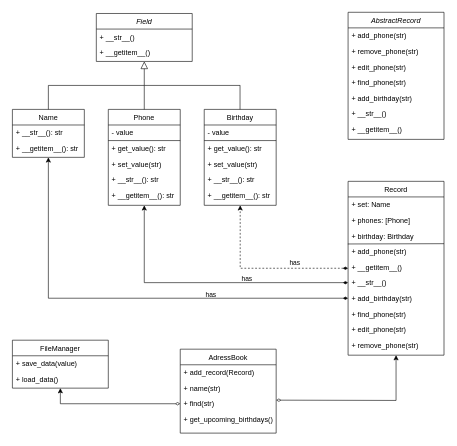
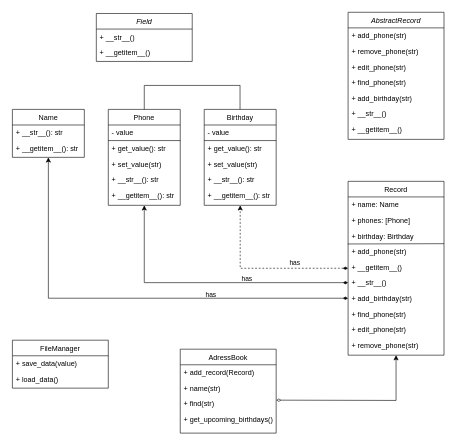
edge "Name" -> "Field": removed
node "+ set: Name": label "+ set: Name" -> "+ name: Name"
edge "FileManager" -- "+ find(str)": removed
